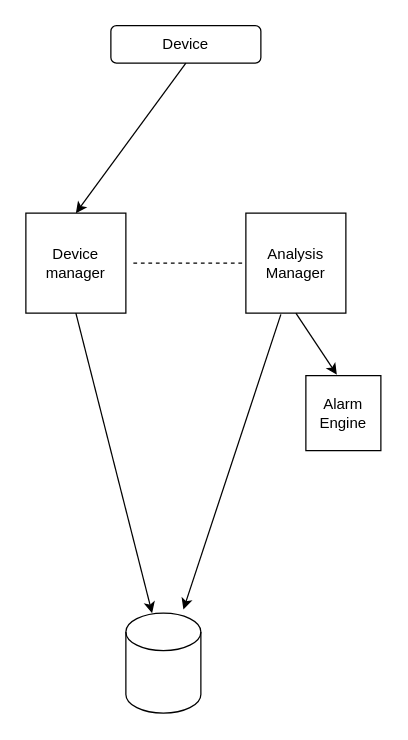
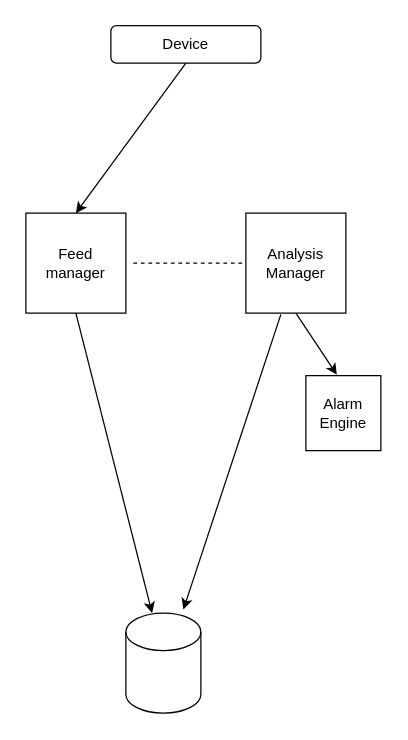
node "Device manager": label "Device manager" -> "Feed manager"
